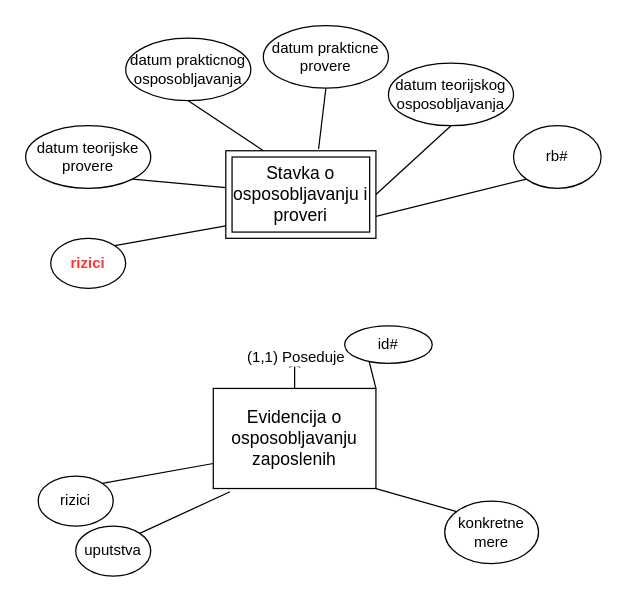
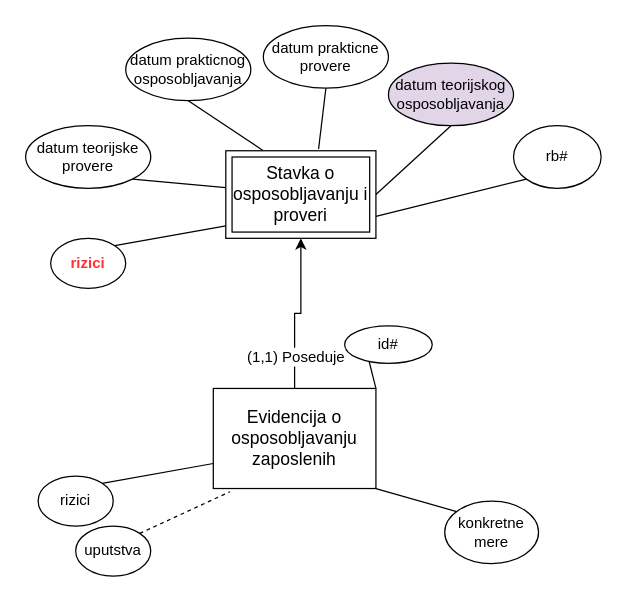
node "datum teorijskog osposobljavanja": fillcolor #ffffff -> #e1d5e7
edge "Evidencija o osposobljavanju zaposlenih" -> "(1,1) Poseduje": now "Evidencija o osposobljavanju zaposlenih" -> "Stavka o osposobljavanju i proveri"
edge "Evidencija o osposobljavanju zaposlenih" -- "uputstva": style solid -> dashed
